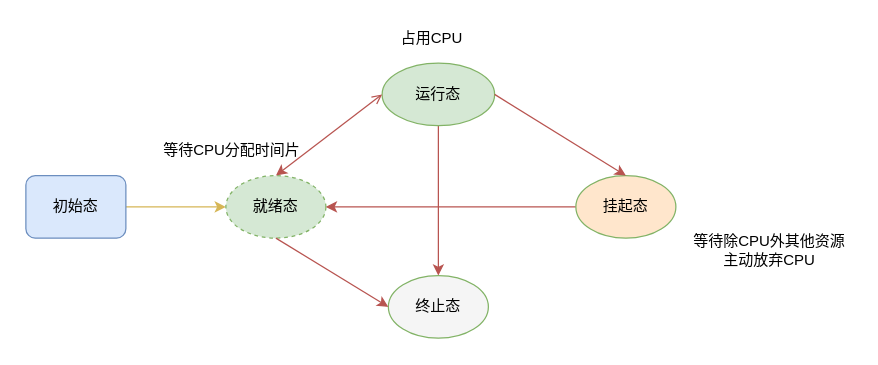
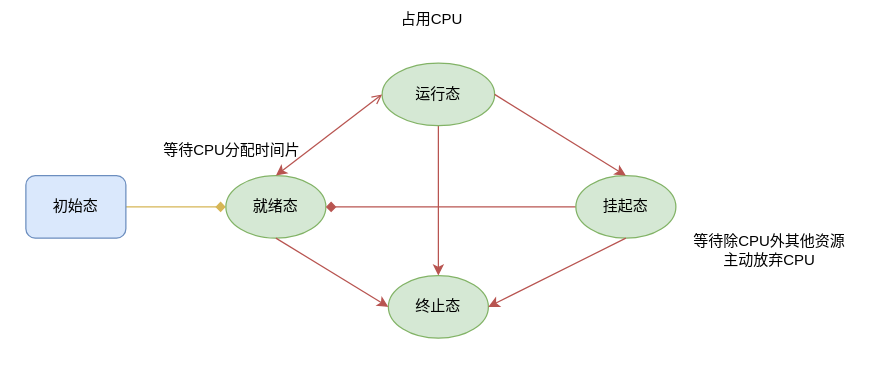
node "占用CPU": moved (432, 38) -> (432, 19)
edge "初始态" -> "就绪态": arrowhead classic -> diamond
node "就绪态": style dashed -> solid
edge "挂起态" -> "就绪态": arrowhead classic -> diamond
node "挂起态": fillcolor #ffe6cc -> #d5e8d4
edge "挂起态" -> "终止态": added
node "终止态": fillcolor #f5f5f5 -> #d5e8d4
